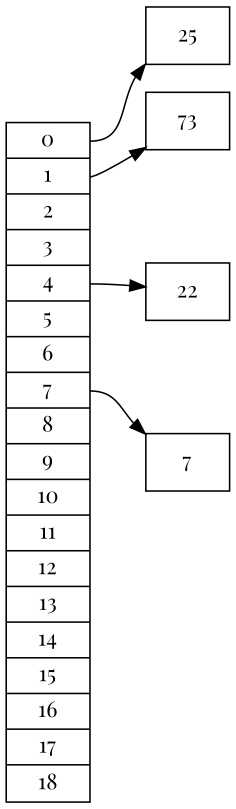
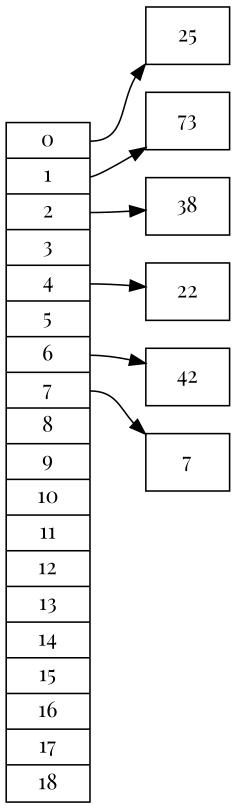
node "38": added
node "42": added
